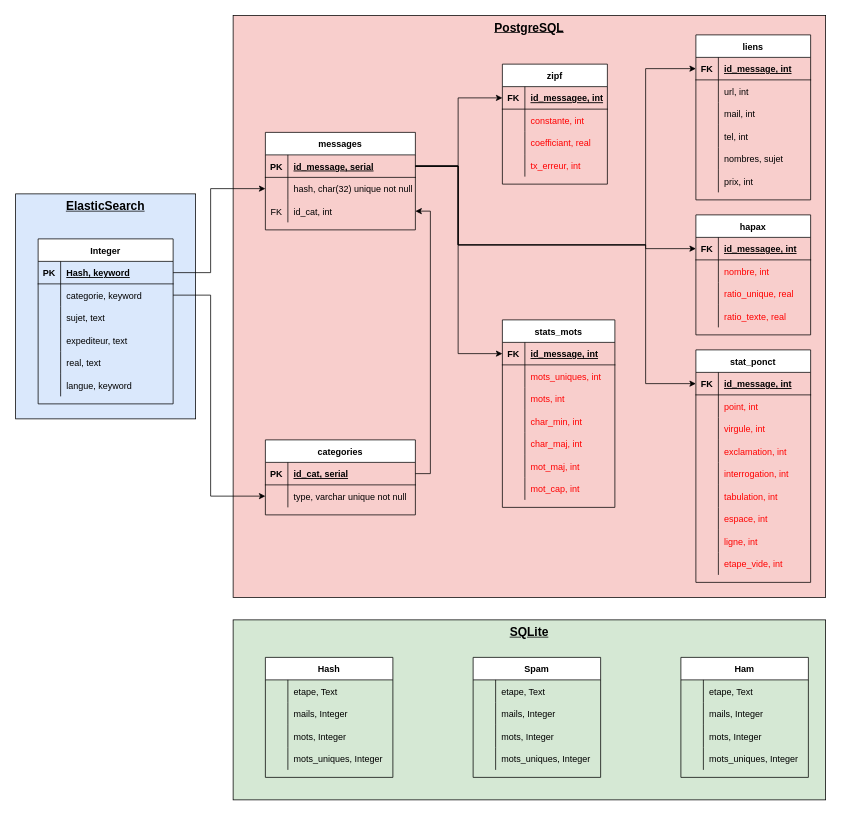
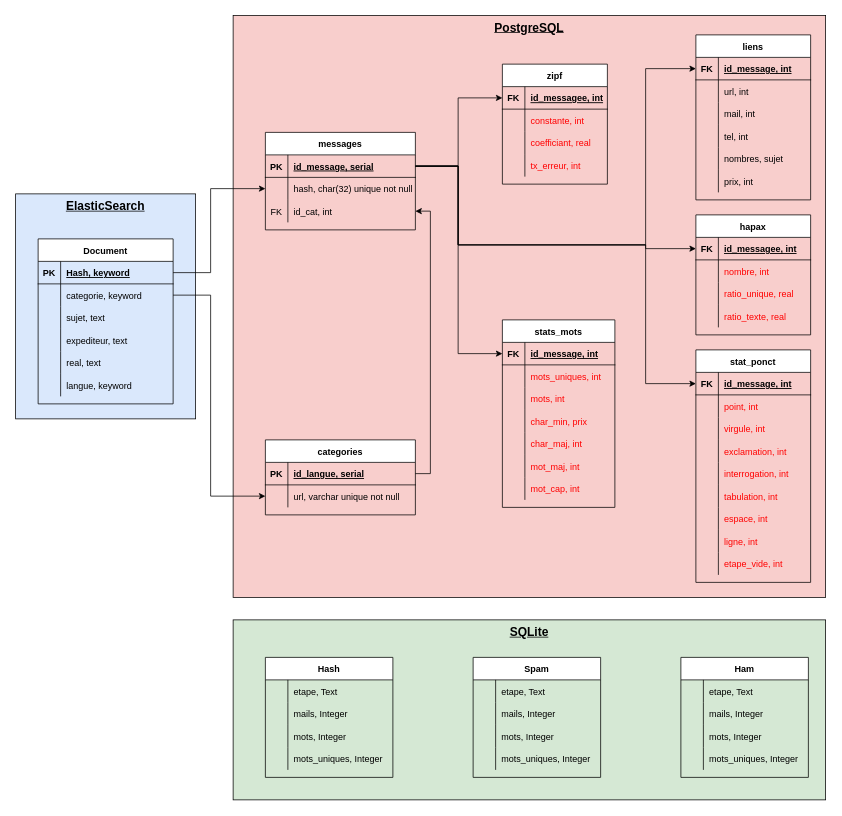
node "Integer": label "Integer" -> "Document"
node "char_min, int": label "char_min, int" -> "char_min, prix"
node "id_cat, serial": label "id_cat, serial" -> "id_langue, serial"
node "type, varchar unique not null": label "type, varchar unique not null" -> "url, varchar unique not null"
